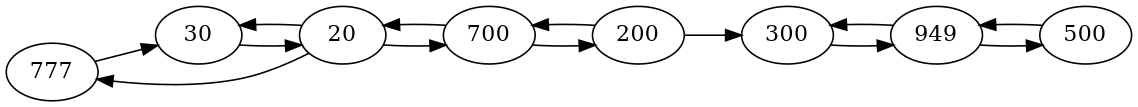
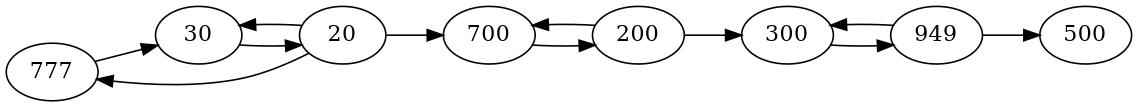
edge "700" -> "20": removed
edge "500" -> "949": removed
